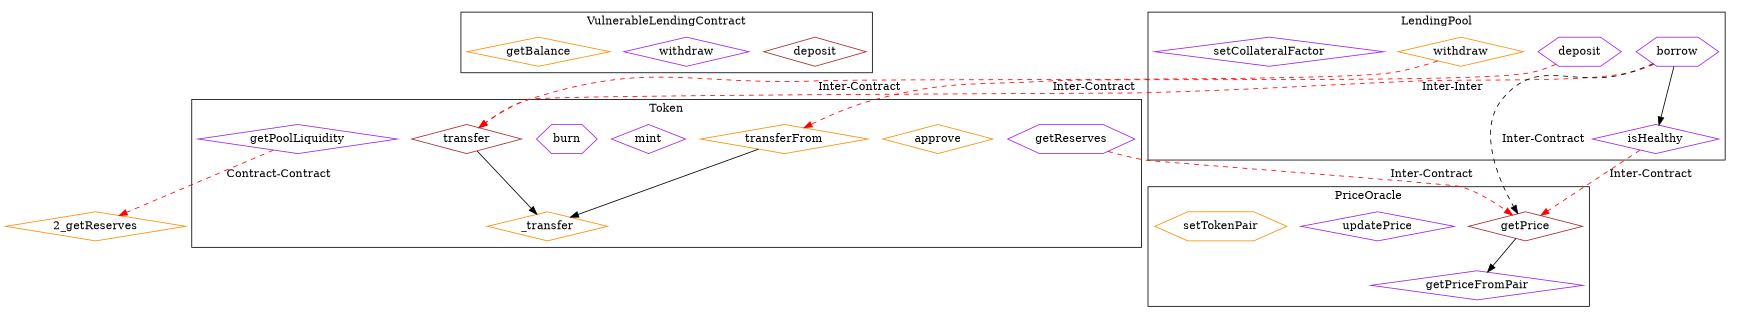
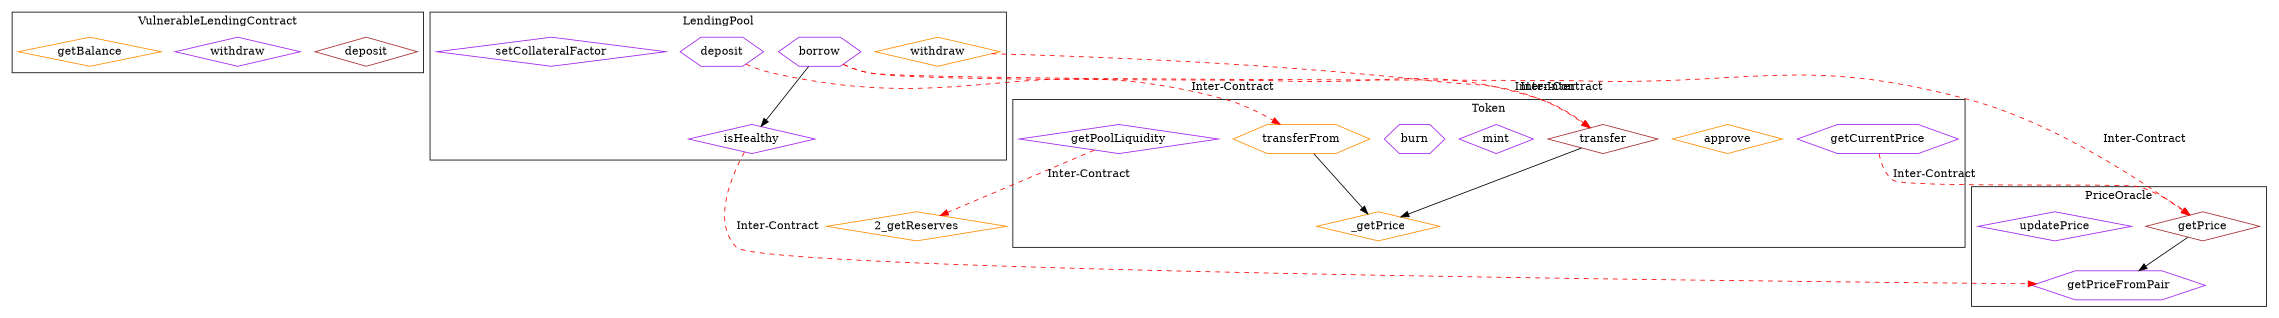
edge "borrow" -> "getPrice": color black -> red
node "transferFrom": shape diamond -> hexagon
node "getReserves": label "getReserves" -> "getCurrentPrice"
edge "getPoolLiquidity" -> "2_getReserves": label "Contract-Contract" -> "Inter-Contract"
edge "isHealthy" -> "getPrice": now "isHealthy" -> "getPriceFromPair"
node "_transfer": label "_transfer" -> "_getPrice"
node "setTokenPair": removed
node "getPriceFromPair": shape diamond -> hexagon
